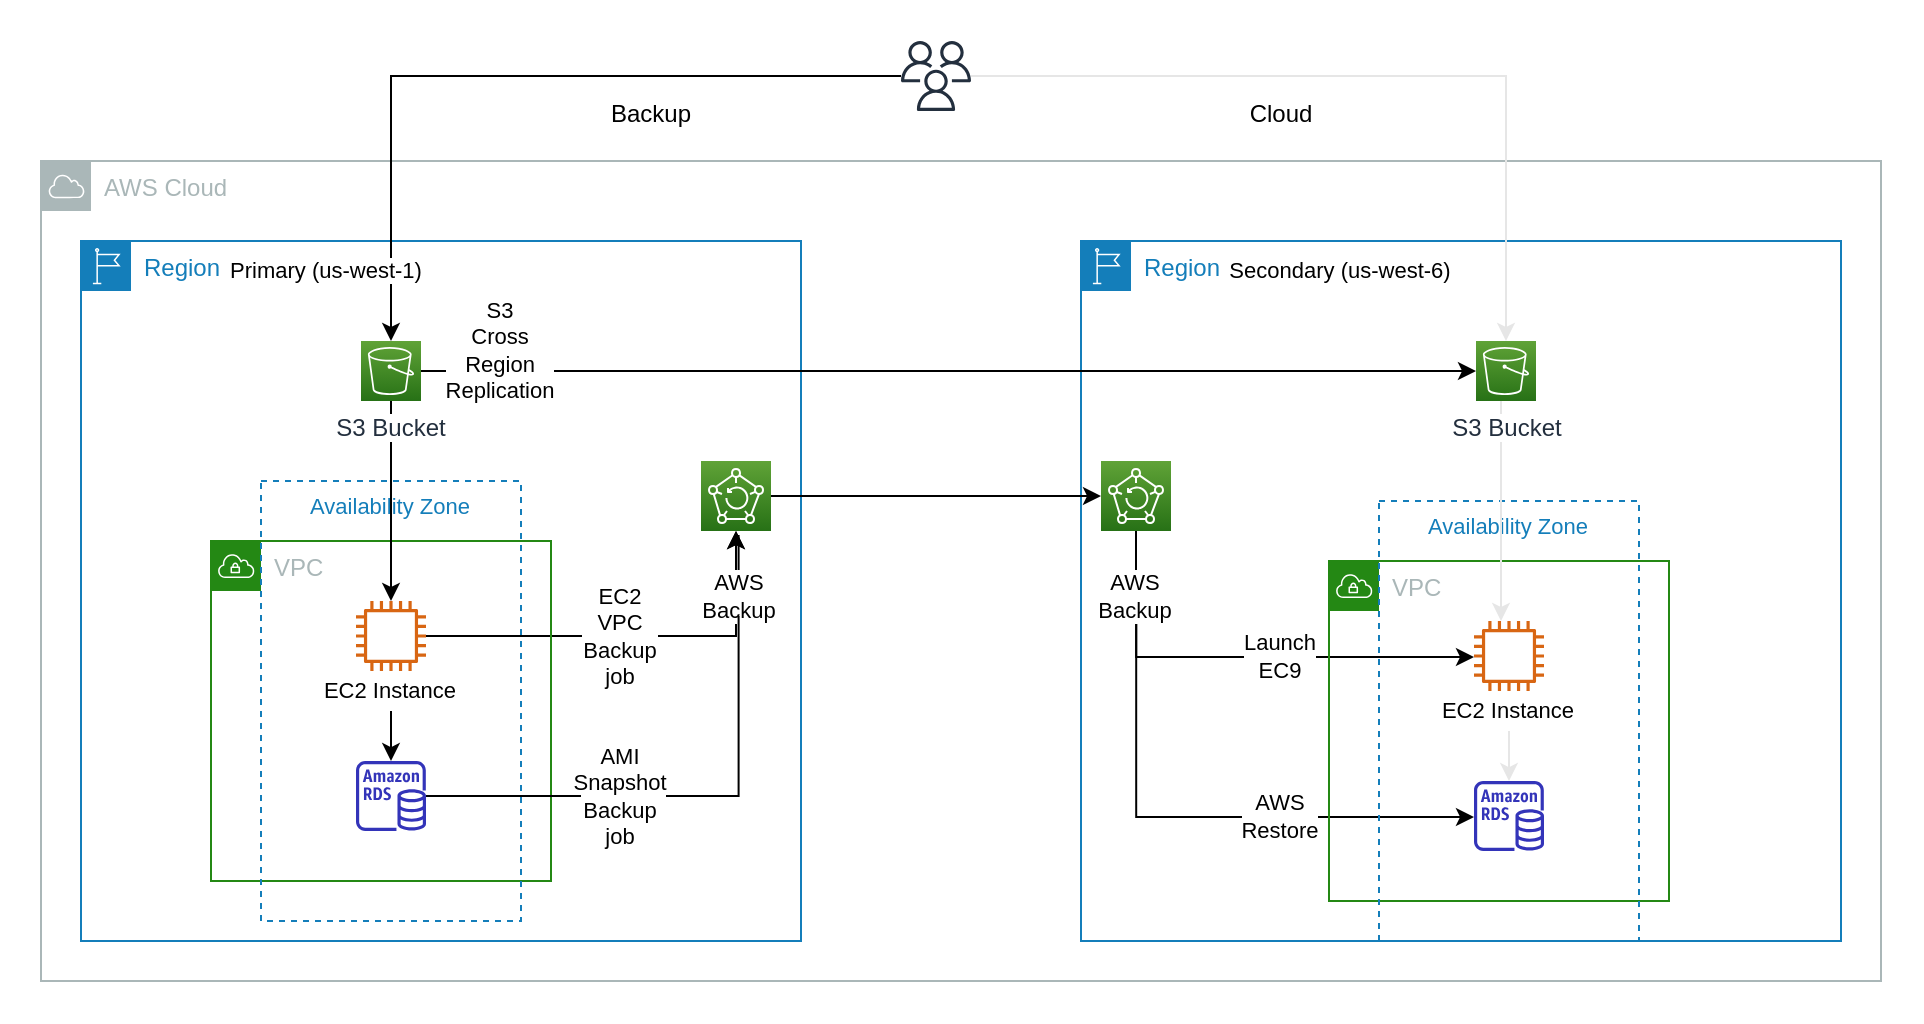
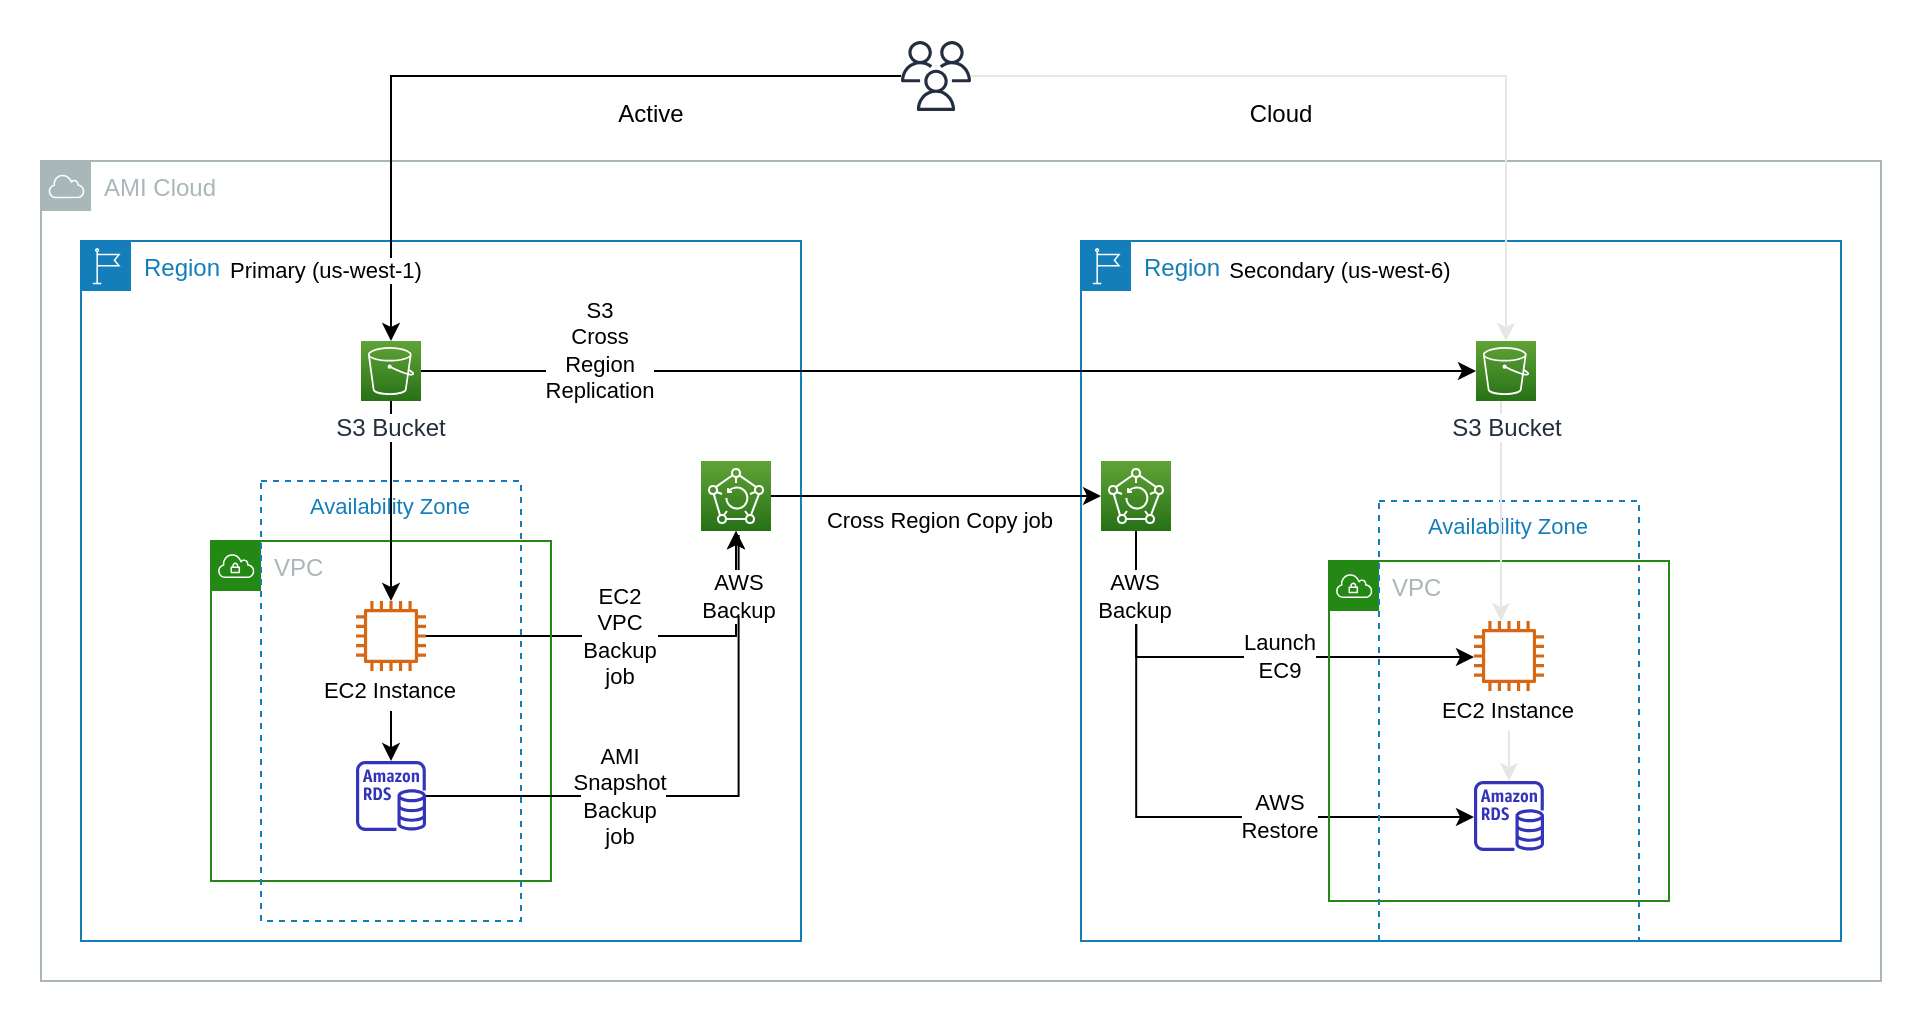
node "Backup": label "Backup" -> "Active"
node "AWS Cloud": label "AWS Cloud" -> "AMI Cloud"
node "S3 Cross Region Replication": moved (501, 351) -> (601, 351)
node "Cross Region Copy job": added
